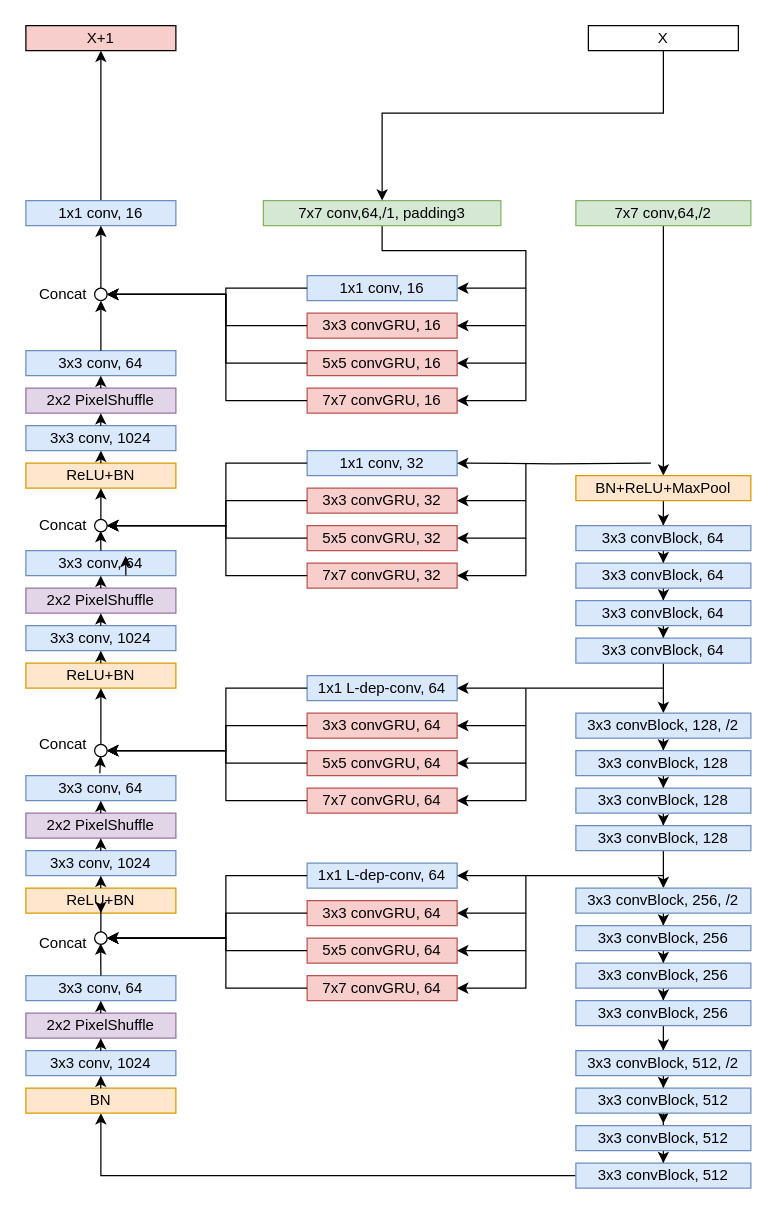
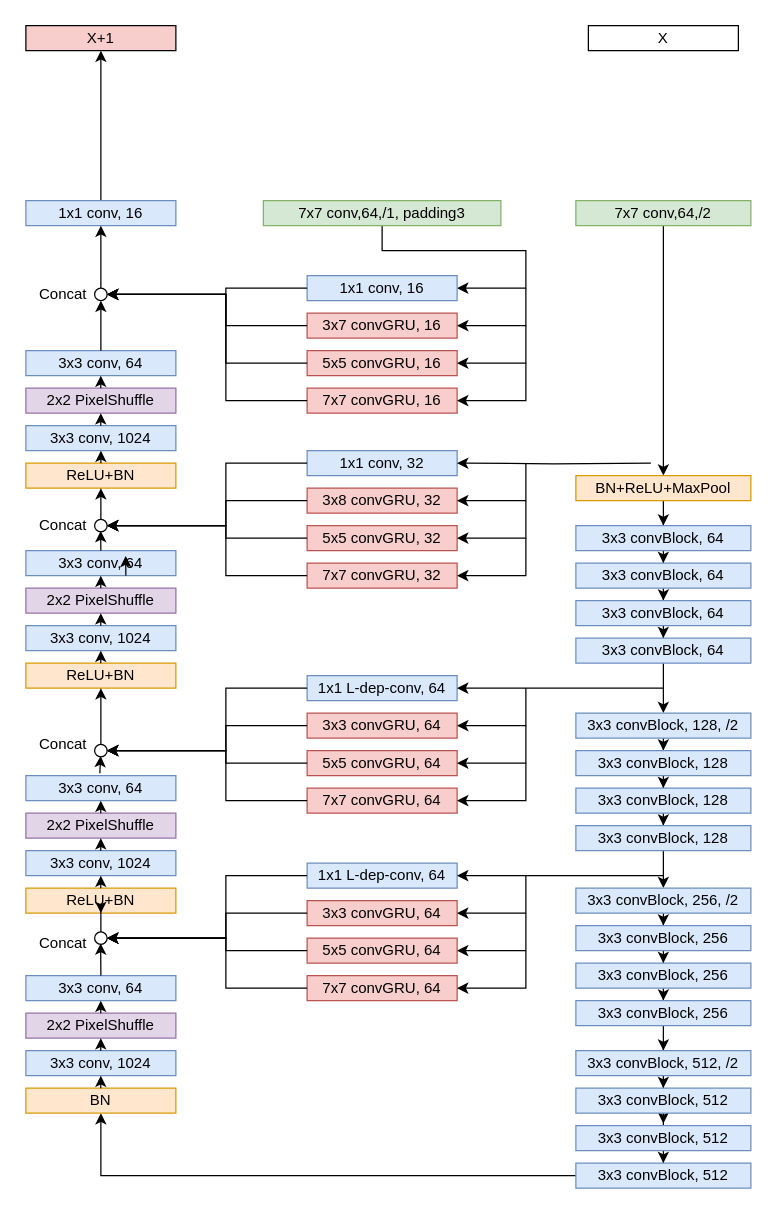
edge "X" -> "7x7 conv,64,/1, padding3": removed
node "3x3 convGRU, 16": label "3x3 convGRU, 16" -> "3x7 convGRU, 16"
node "3x3 convGRU, 32": label "3x3 convGRU, 32" -> "3x8 convGRU, 32"
